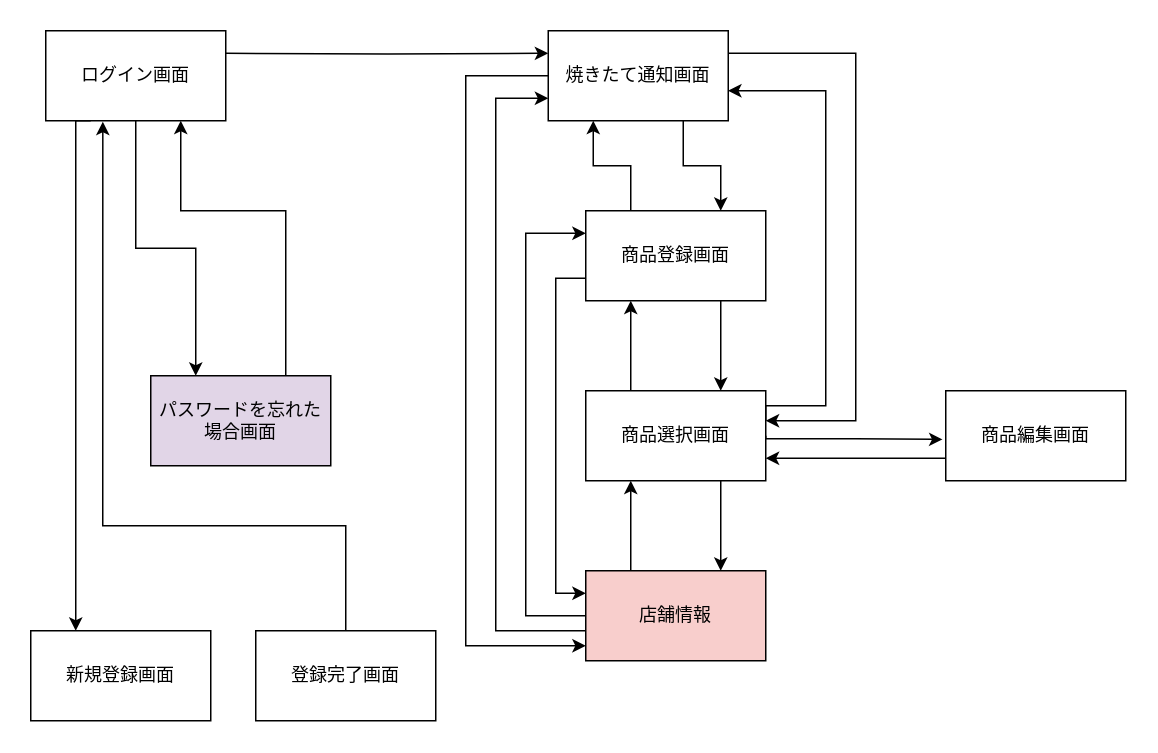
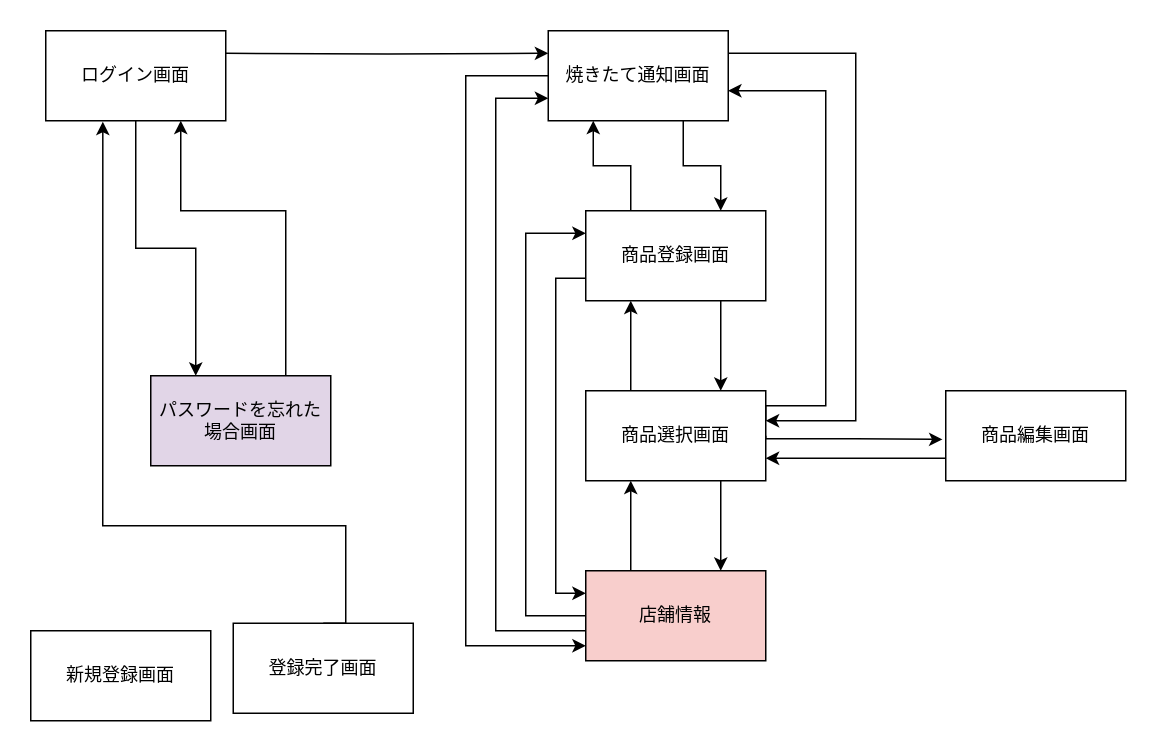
edge "ログイン画面" -> "新規登録画面": removed
node "登録完了画面": moved (346, 676) -> (323, 668)
